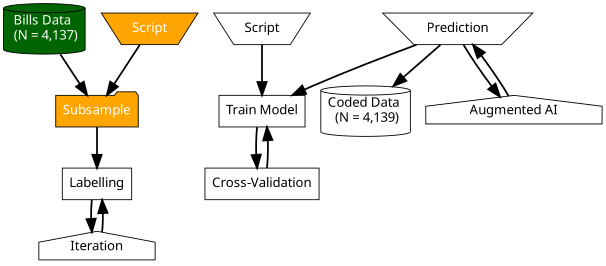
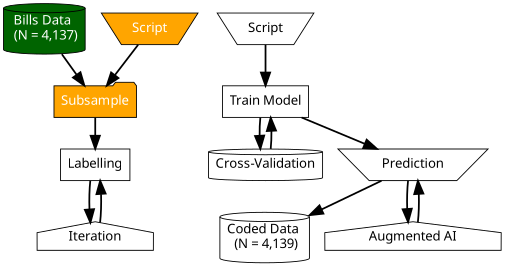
edge "Prediction" -> "Train Model": reversed
node "Cross-Validation": shape box -> cylinder
